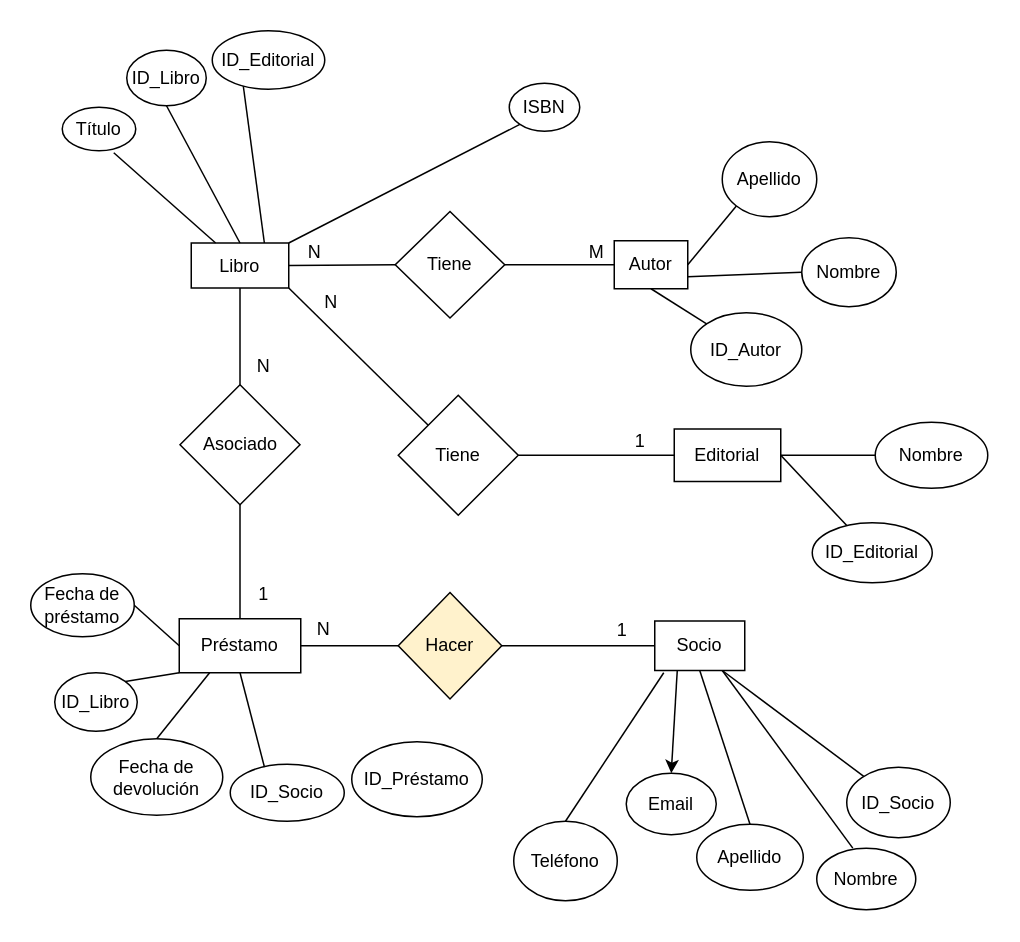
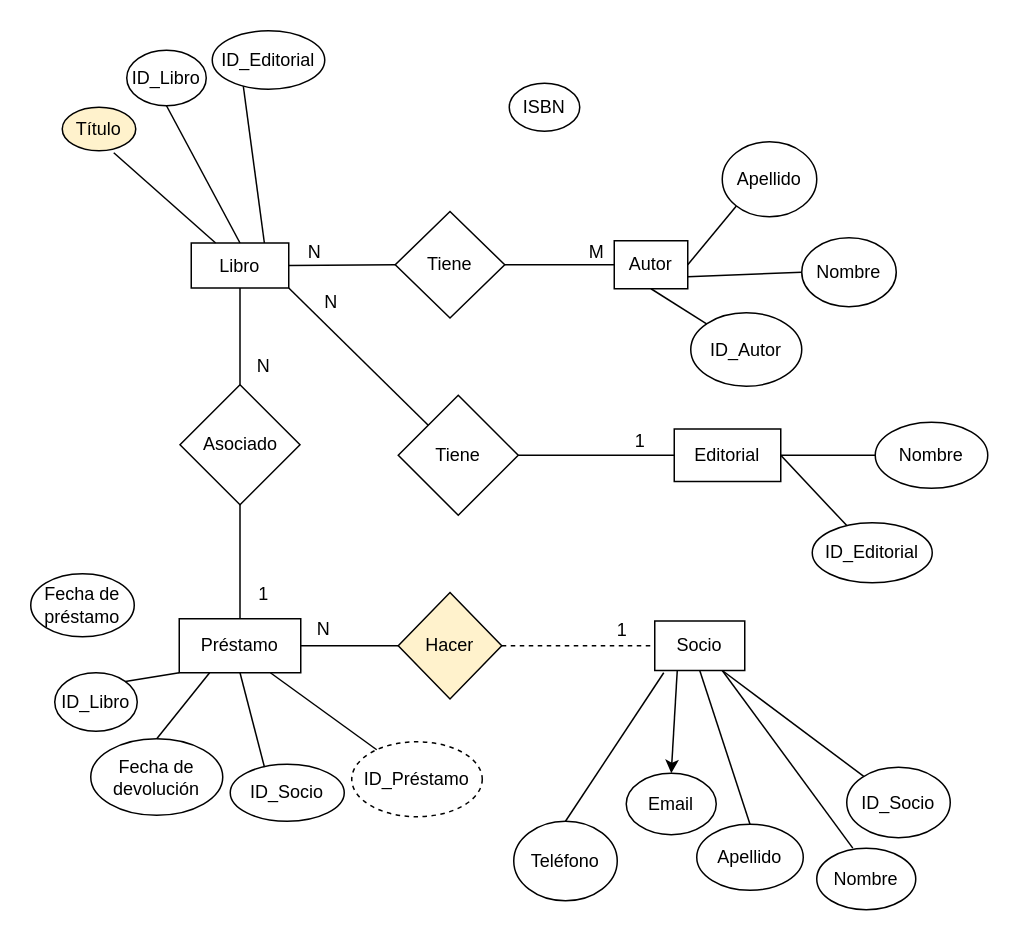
node "Título": fillcolor #ffffff -> #fff2cc
edge "ISBN" -- "Libro": removed
edge "Fecha de préstamo" -- "Préstamo": removed
edge "Hacer" -- "Socio": style solid -> dashed
edge "Préstamo" -- "ID_Préstamo": added
node "ID_Préstamo": style solid -> dashed
